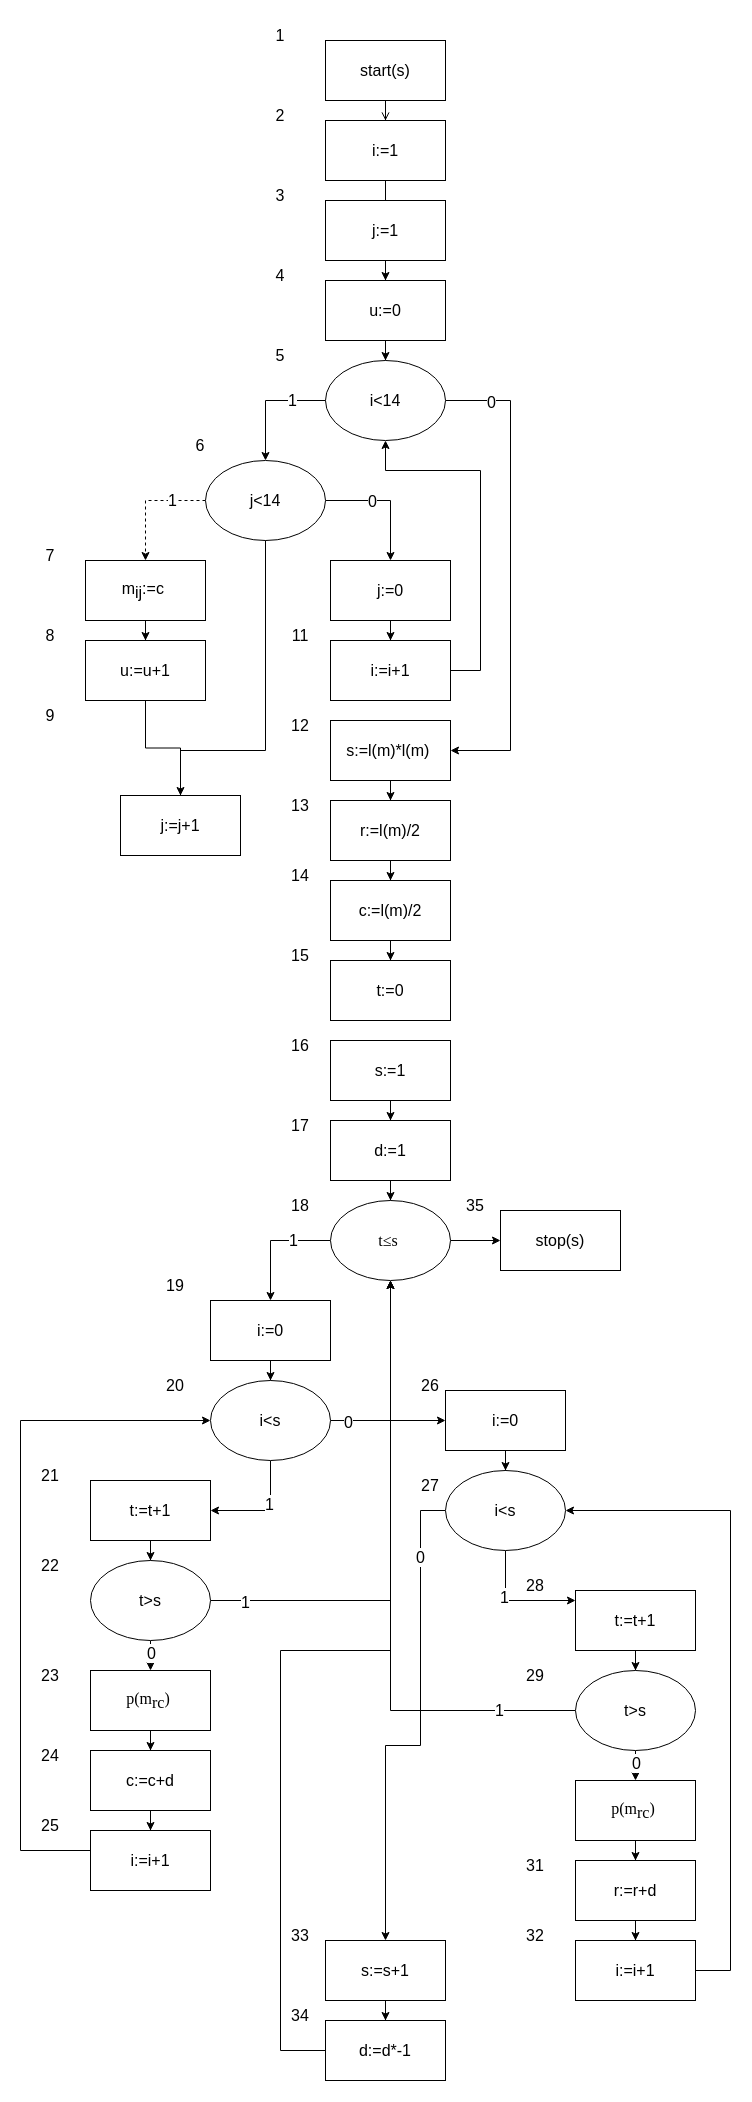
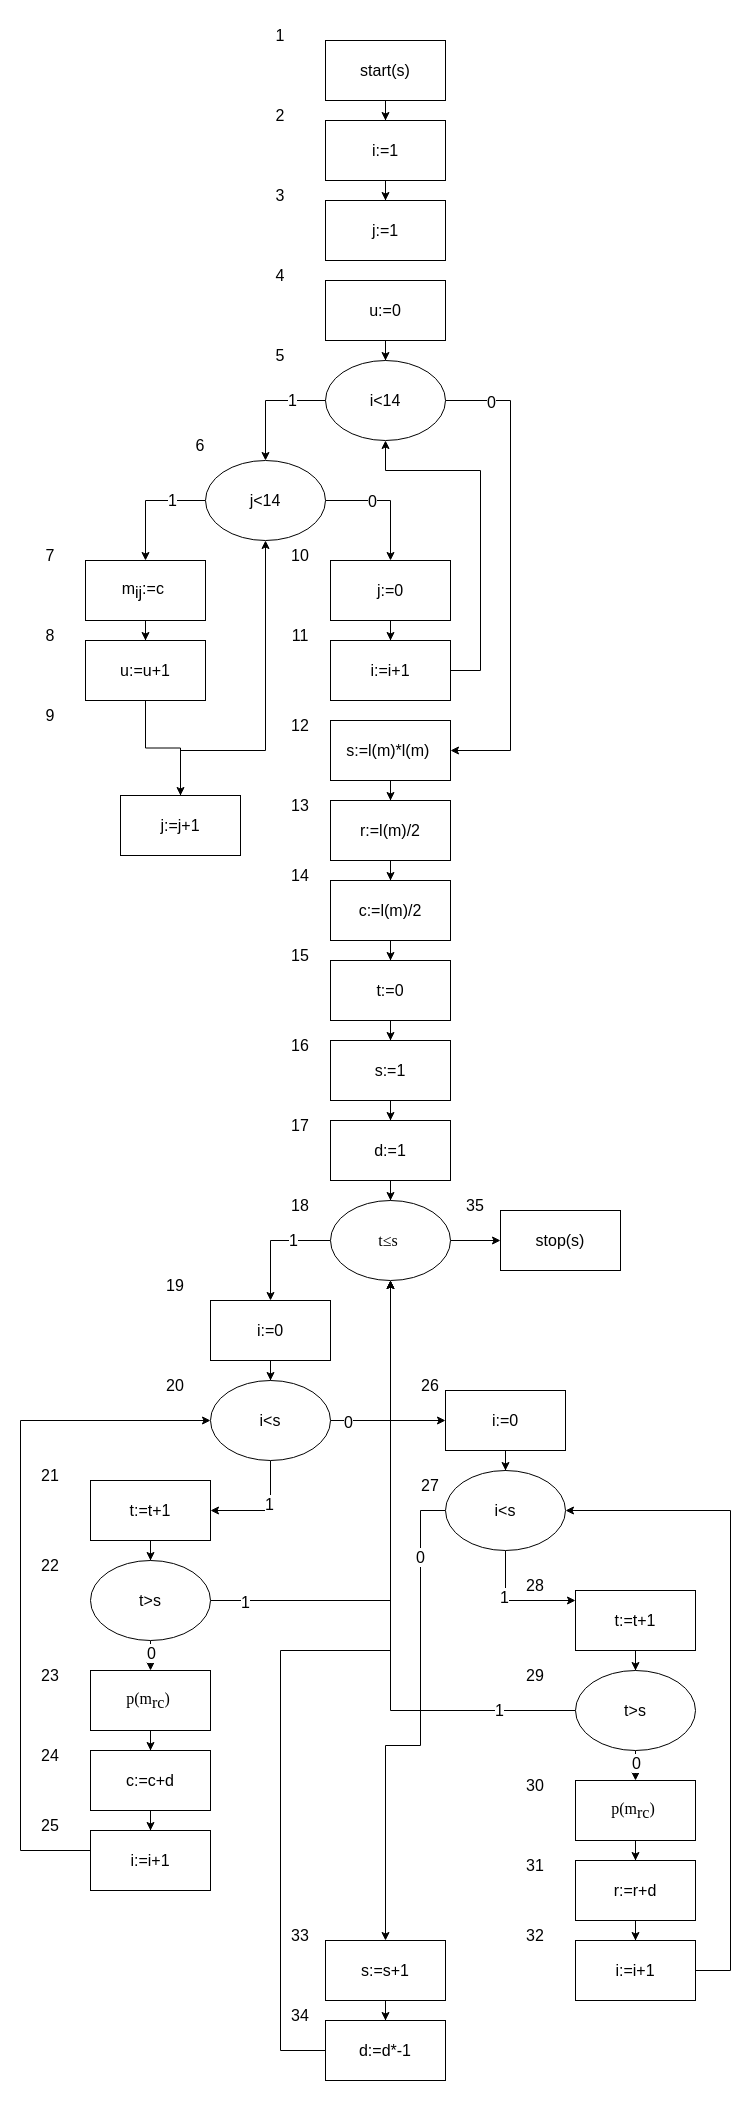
edge "start(s)" -> "i:=1": arrowhead open -> classic
edge "i:=1" -- "j:=1": arrowhead none -> classic
edge "j:=1" -> "u:=0": removed
edge "j<14" -> "mij:=c": style dashed -> solid
edge "j<14" -- "j:=j+1": arrowhead none -> classic
node "10": added
edge "t:=0" -> "s:=1": added
node "30": added
